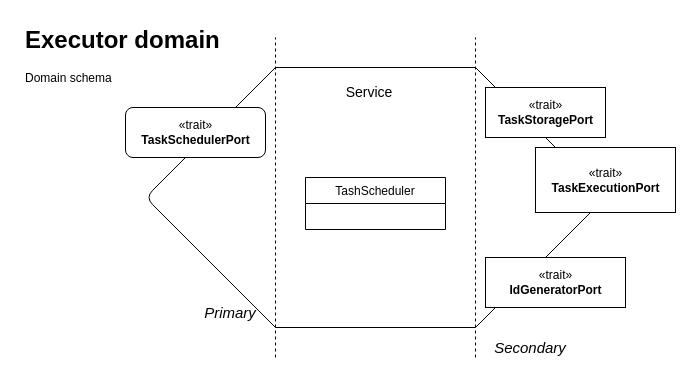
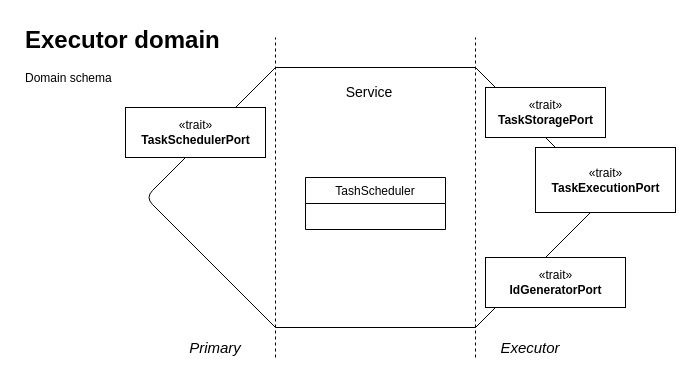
node "«trait» TaskSchedulerPort": shape rounded rectangle -> rectangle
node "Primary": moved (231, 313) -> (216, 348)
node "Secondary": label "Secondary" -> "Executor"
